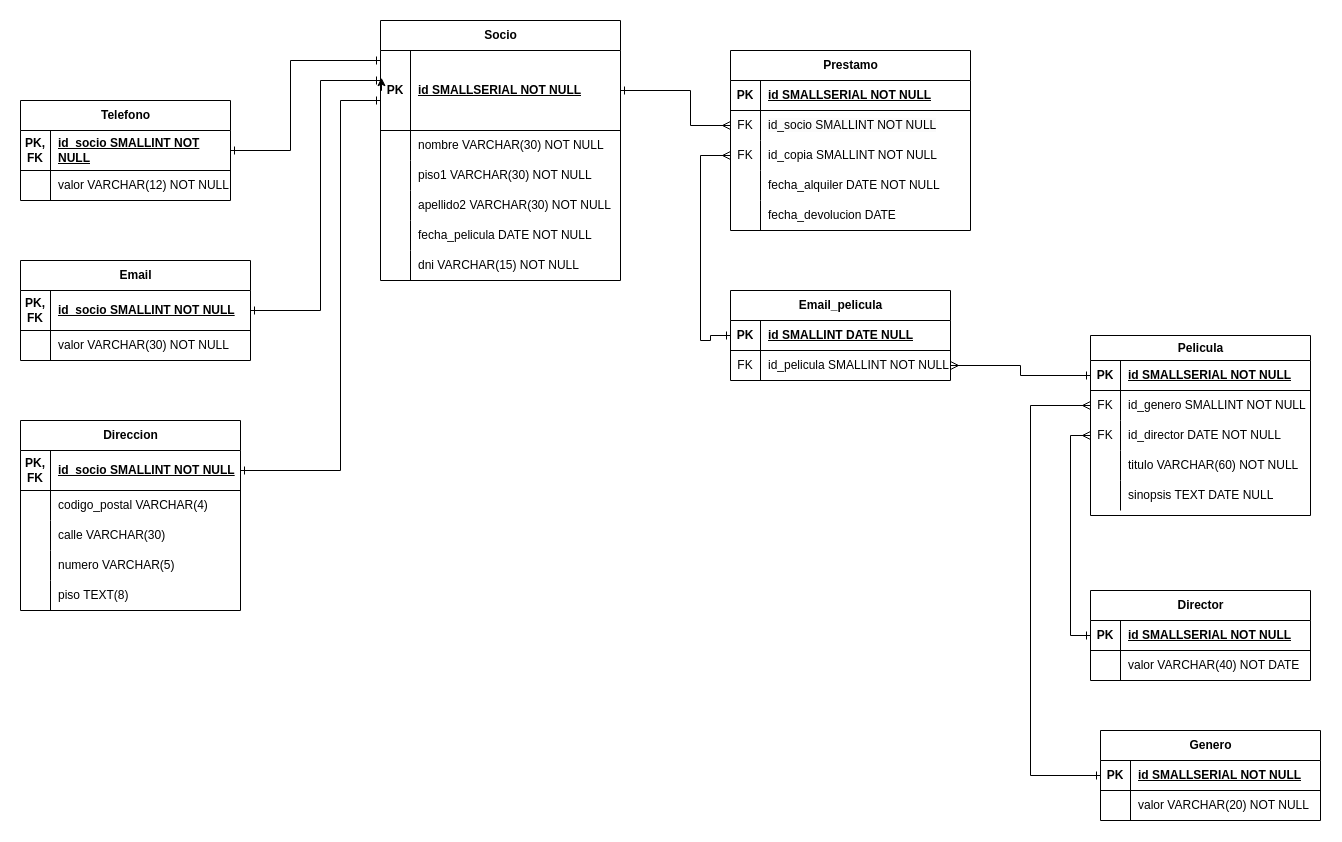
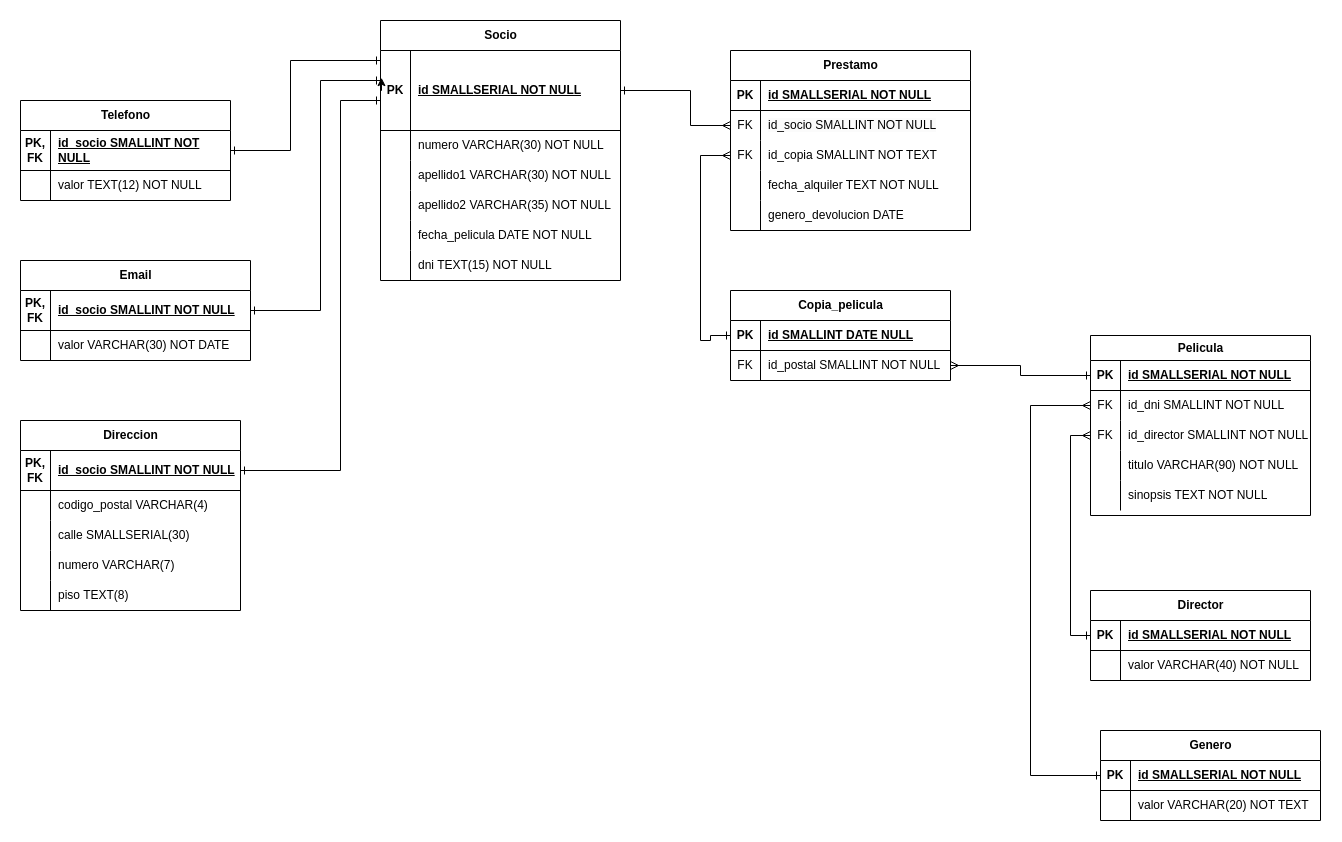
node "nombre VARCHAR(30) NOT NULL": label "nombre VARCHAR(30) NOT NULL" -> "numero VARCHAR(30) NOT NULL"
node "id_copia SMALLINT NOT NULL": label "id_copia SMALLINT NOT NULL" -> "id_copia SMALLINT NOT TEXT"
node "piso1 VARCHAR(30) NOT NULL": label "piso1 VARCHAR(30) NOT NULL" -> "apellido1 VARCHAR(30) NOT NULL"
node "valor VARCHAR(12) NOT NULL": label "valor VARCHAR(12) NOT NULL" -> "valor TEXT(12) NOT NULL"
node "fecha_alquiler DATE NOT NULL": label "fecha_alquiler DATE NOT NULL" -> "fecha_alquiler TEXT NOT NULL"
node "apellido2 VARCHAR(30) NOT NULL": label "apellido2 VARCHAR(30) NOT NULL" -> "apellido2 VARCHAR(35) NOT NULL"
node "fecha_devolucion DATE": label "fecha_devolucion DATE" -> "genero_devolucion DATE"
node "dni VARCHAR(15) NOT NULL": label "dni VARCHAR(15) NOT NULL" -> "dni TEXT(15) NOT NULL"
node "Email_pelicula": label "Email_pelicula" -> "Copia_pelicula"
node "valor VARCHAR(30) NOT NULL": label "valor VARCHAR(30) NOT NULL" -> "valor VARCHAR(30) NOT DATE"
node "id_pelicula SMALLINT NOT NULL": label "id_pelicula SMALLINT NOT NULL" -> "id_postal SMALLINT NOT NULL"
node "id_genero SMALLINT NOT NULL": label "id_genero SMALLINT NOT NULL" -> "id_dni SMALLINT NOT NULL"
node "id_director DATE NOT NULL": label "id_director DATE NOT NULL" -> "id_director SMALLINT NOT NULL"
node "titulo VARCHAR(60) NOT NULL": label "titulo VARCHAR(60) NOT NULL" -> "titulo VARCHAR(90) NOT NULL"
node "sinopsis TEXT DATE NULL": label "sinopsis TEXT DATE NULL" -> "sinopsis TEXT NOT NULL"
node "calle VARCHAR(30)": label "calle VARCHAR(30)" -> "calle SMALLSERIAL(30)"
node "numero VARCHAR(5)": label "numero VARCHAR(5)" -> "numero VARCHAR(7)"
node "valor VARCHAR(40) NOT DATE": label "valor VARCHAR(40) NOT DATE" -> "valor VARCHAR(40) NOT NULL"
node "valor VARCHAR(20) NOT NULL": label "valor VARCHAR(20) NOT NULL" -> "valor VARCHAR(20) NOT TEXT"
